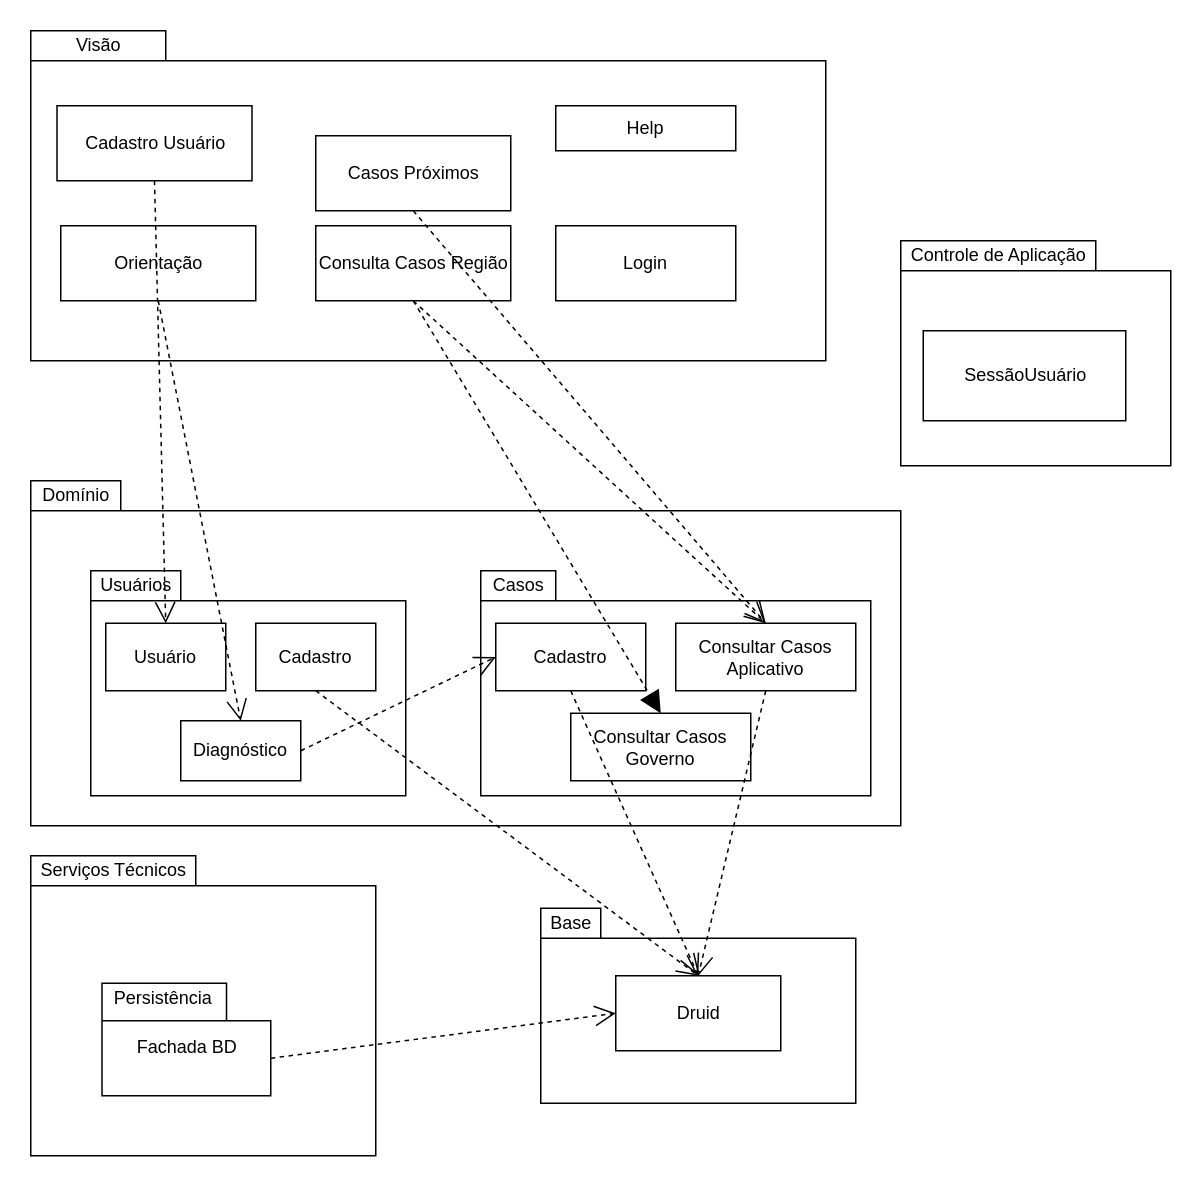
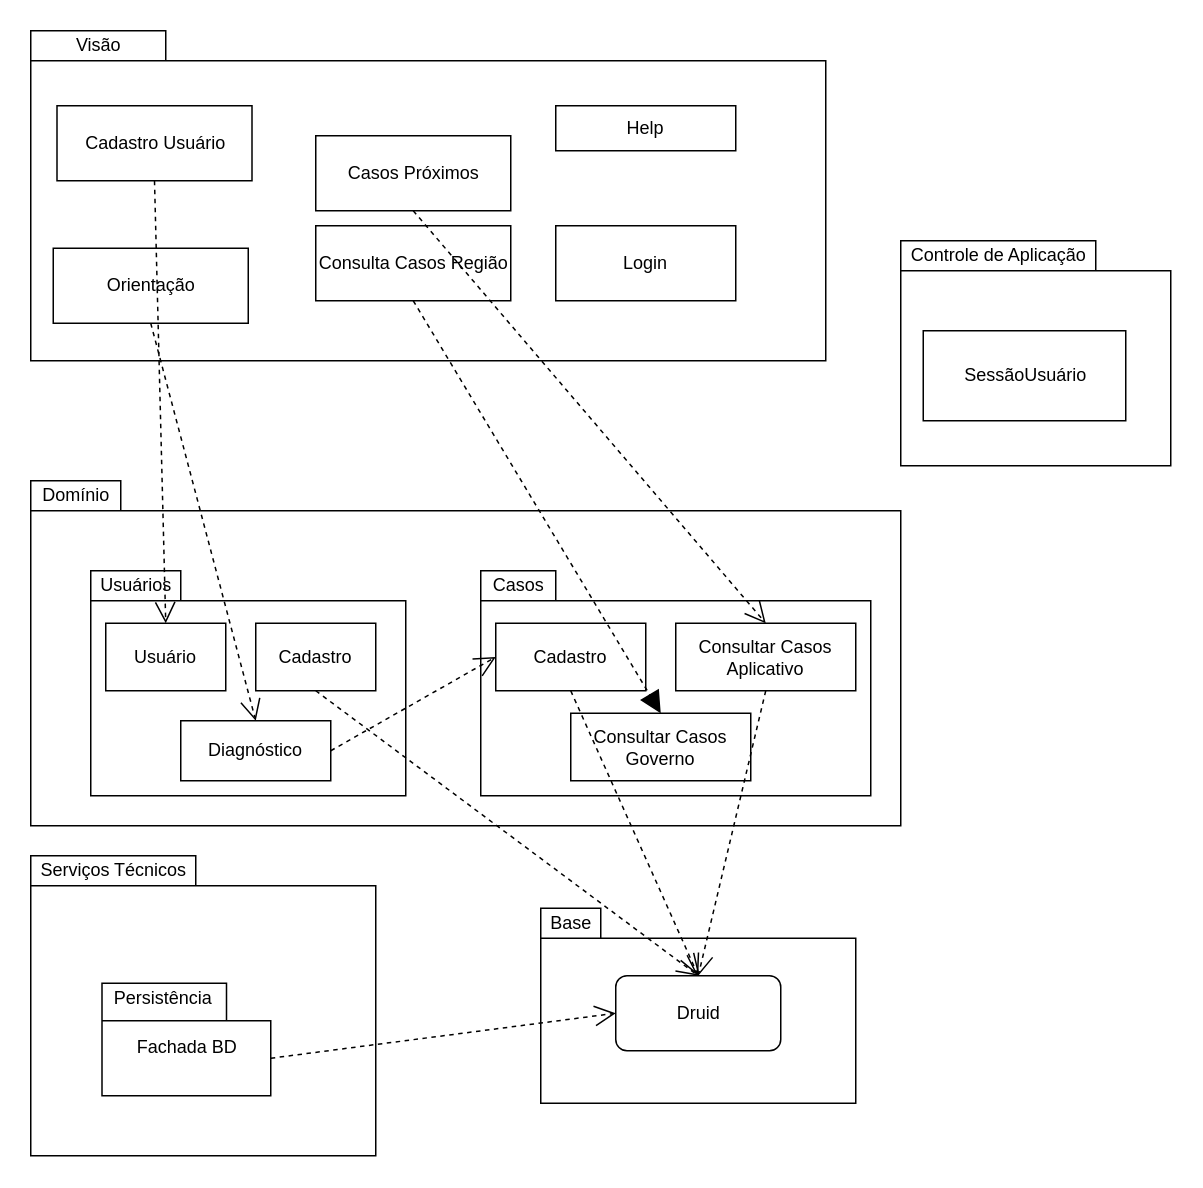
node "Orientação": moved (158, 263) -> (151, 286)
edge "Consulta Casos Região" -> "Consultar Casos Aplicativo": removed
node "Diagnóstico": size 120x60 -> 150x60
node "Druid": shape rectangle -> rounded rectangle
